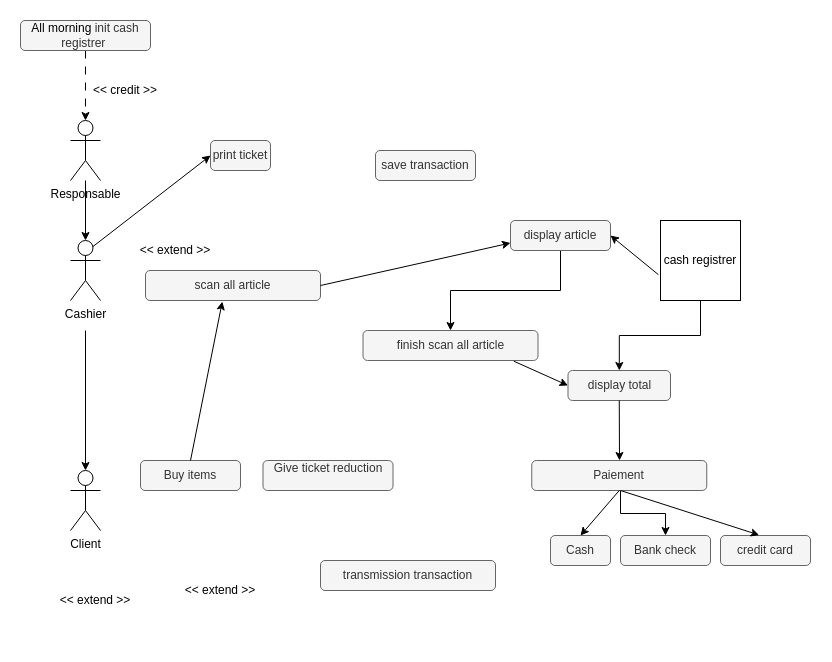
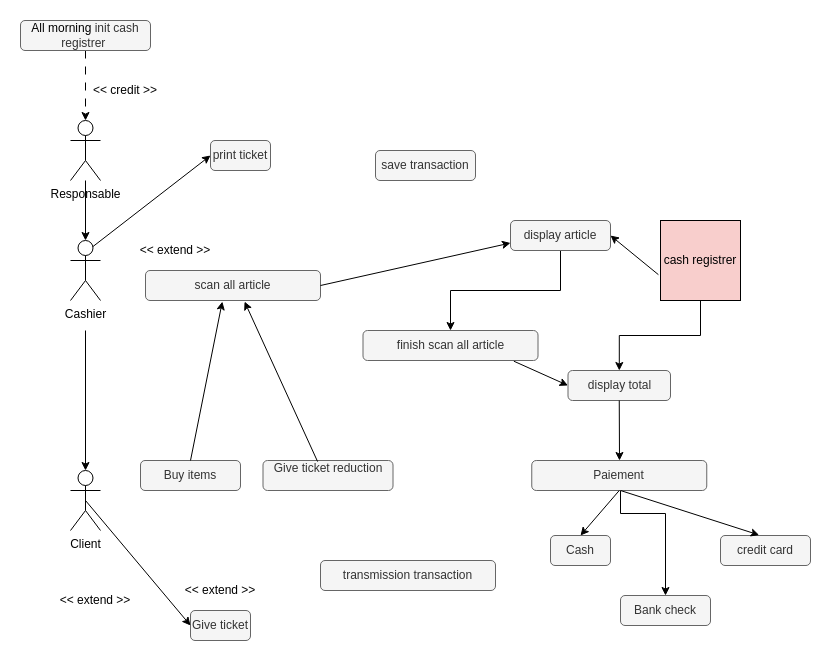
node "cash registrer": fillcolor #ffffff -> #f8cecc
edge "Give ticket reduction" -> "scan all article": added
node "Bank check": moved (666, 551) -> (666, 611)
edge "Client" -> "Give ticket": added
node "Give ticket": added
